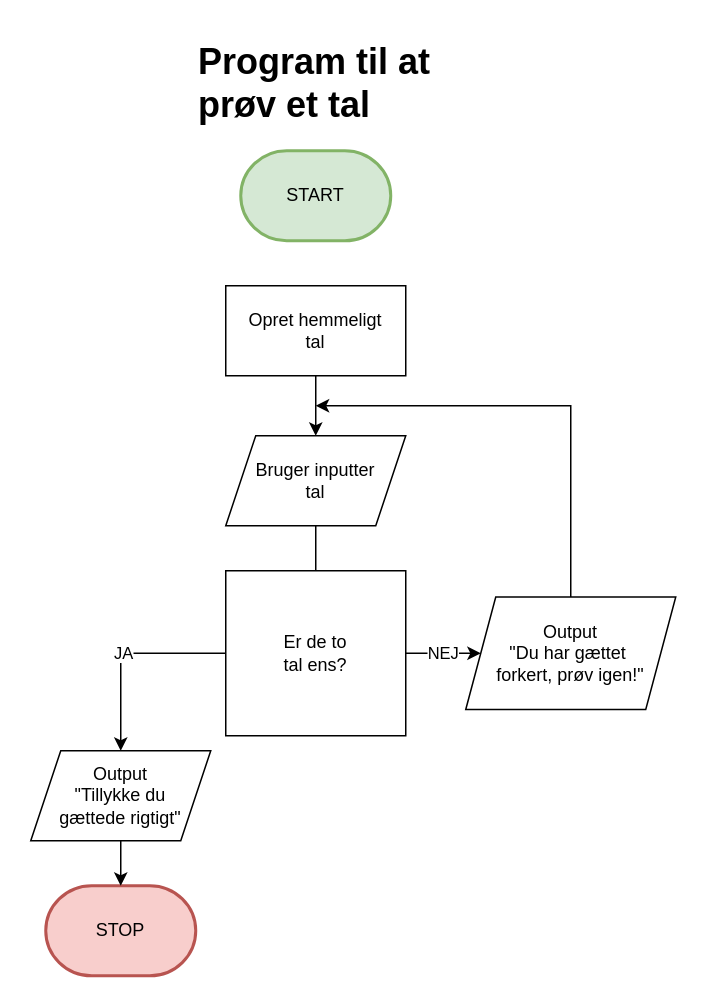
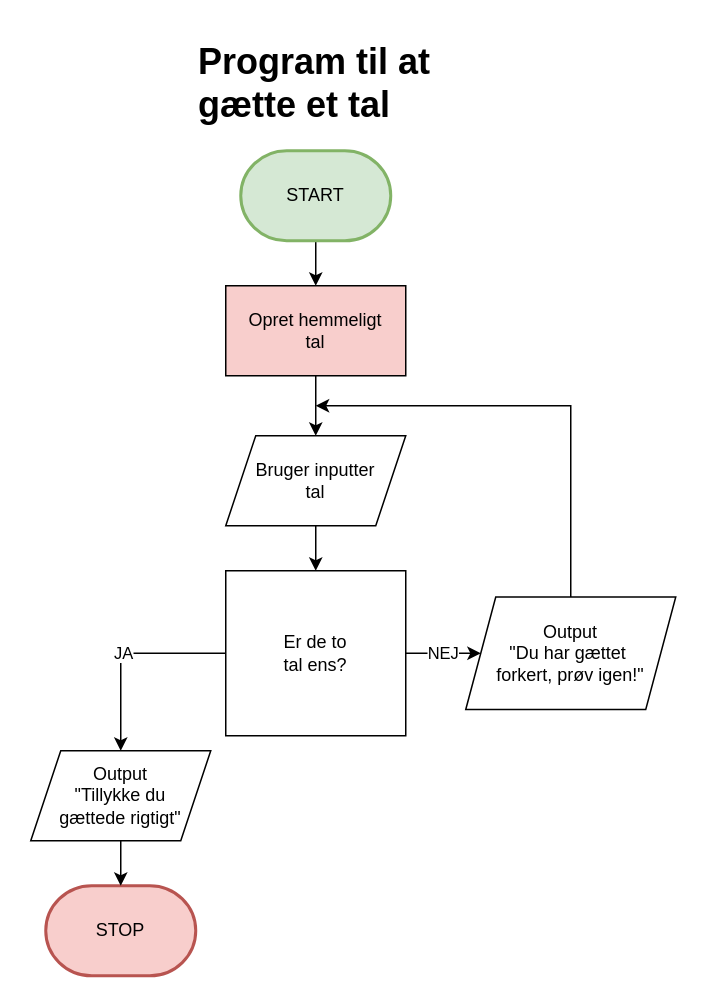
node "Program til at prøv et tal": label "Program til at prøv et tal" -> "Program til at gætte et tal"
edge "START" -> "Opret hemmeligt tal": added
node "Opret hemmeligt tal": fillcolor #ffffff -> #f8cecc
edge "Bruger inputter tal" -- "Er de to tal ens?": arrowhead none -> classic
